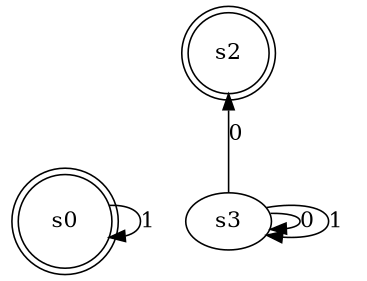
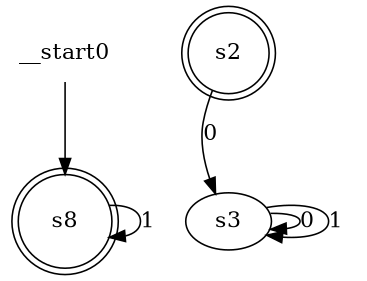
node "__start0": added
edge "s3" -> "s2": reversed
node "s0": label "s0" -> "s8"
